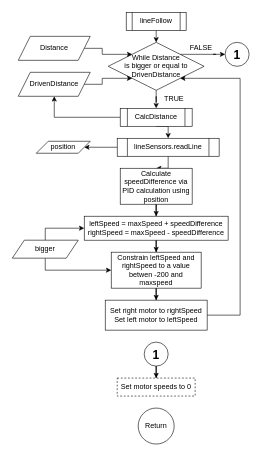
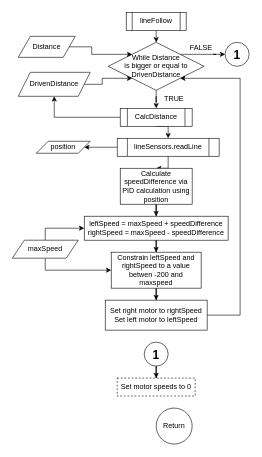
node "Distance": size 72x24 -> 57x21
node "bigger": label "bigger" -> "maxSpeed"
node "Return": moved (156, 426) -> (174, 426)
